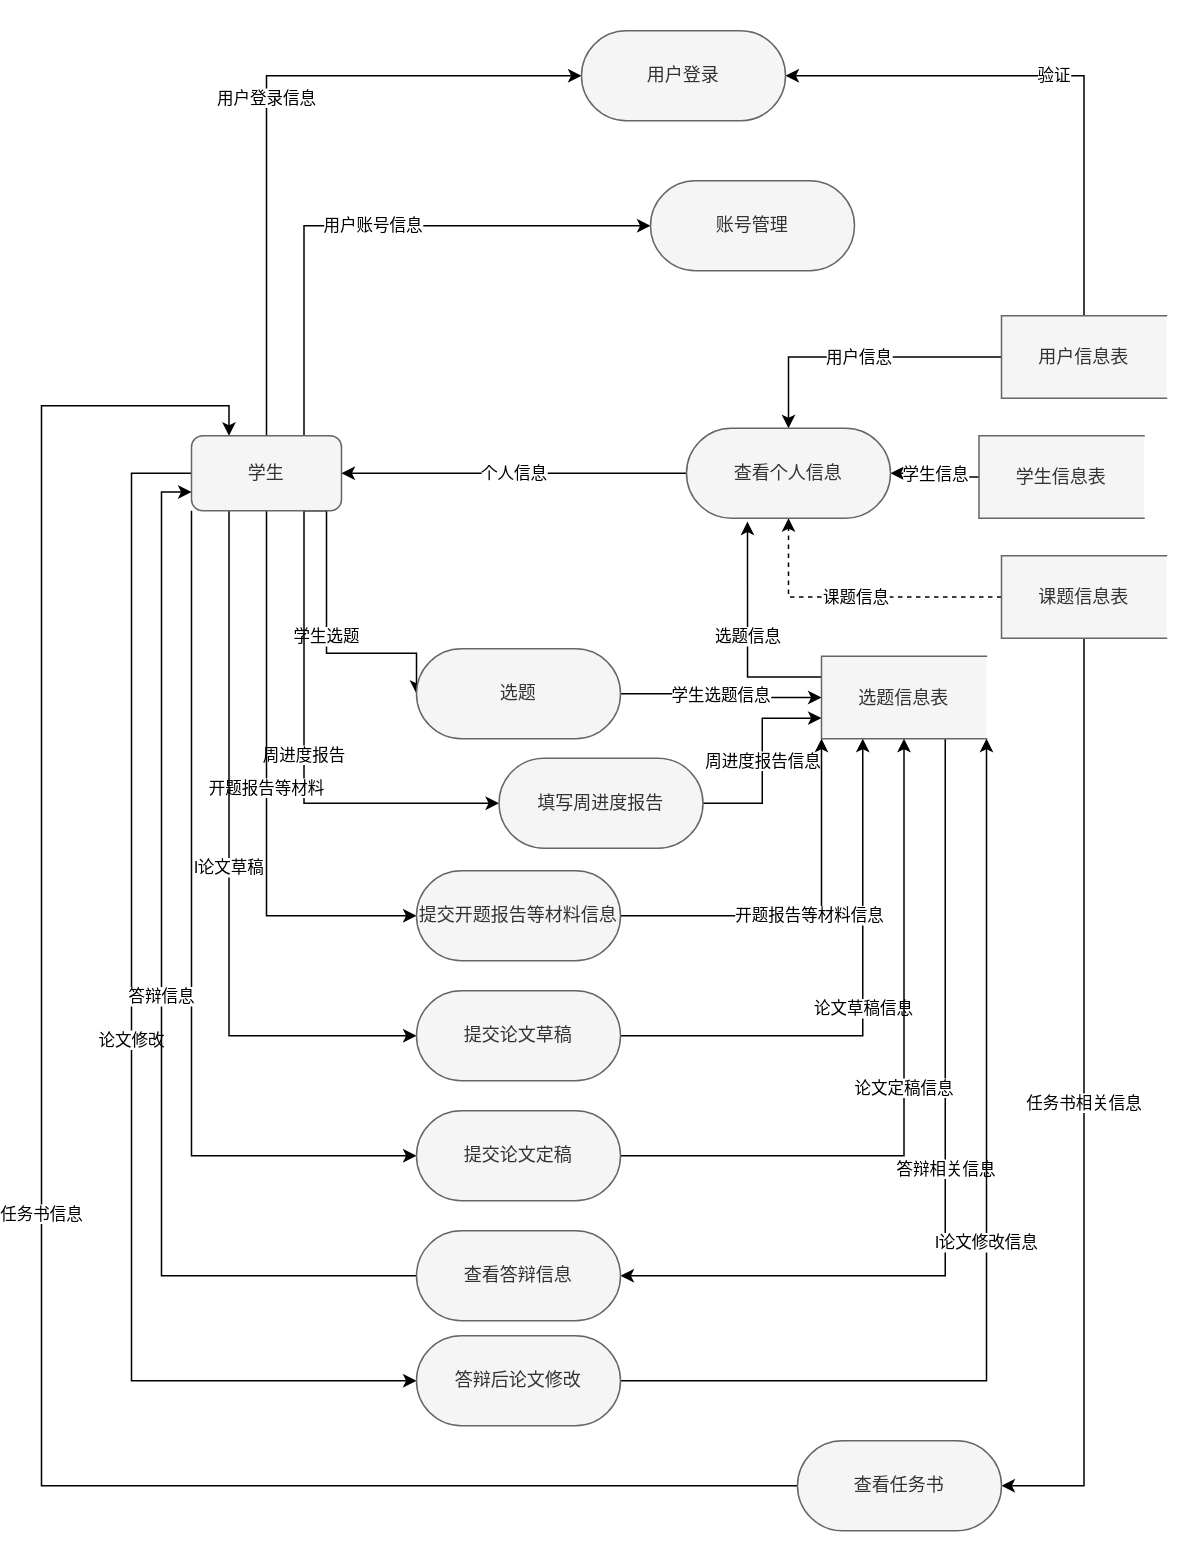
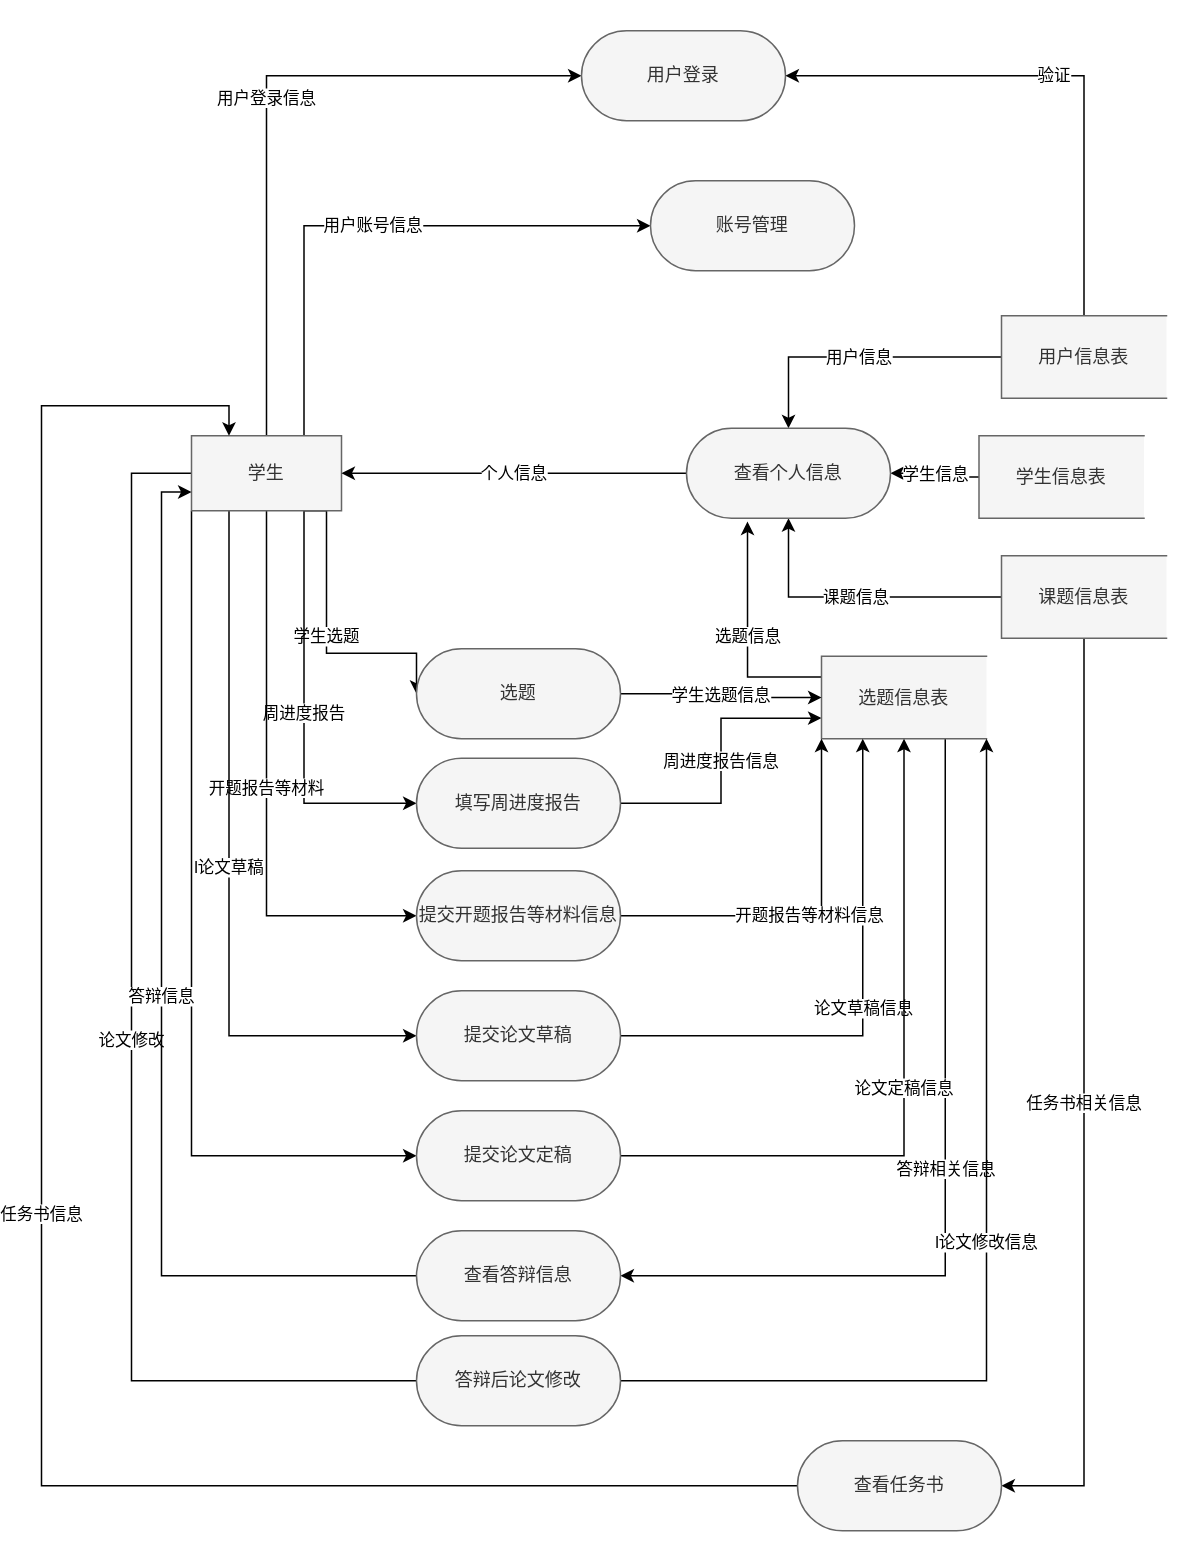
node "学生": shape rounded rectangle -> rectangle
edge "课题信息表" -> "查看个人信息": style dashed -> solid
node "填写周进度报告": moved (601, 803) -> (518, 803)
edge "学生" -> "答辩后论文修改": arrowhead classic -> none
